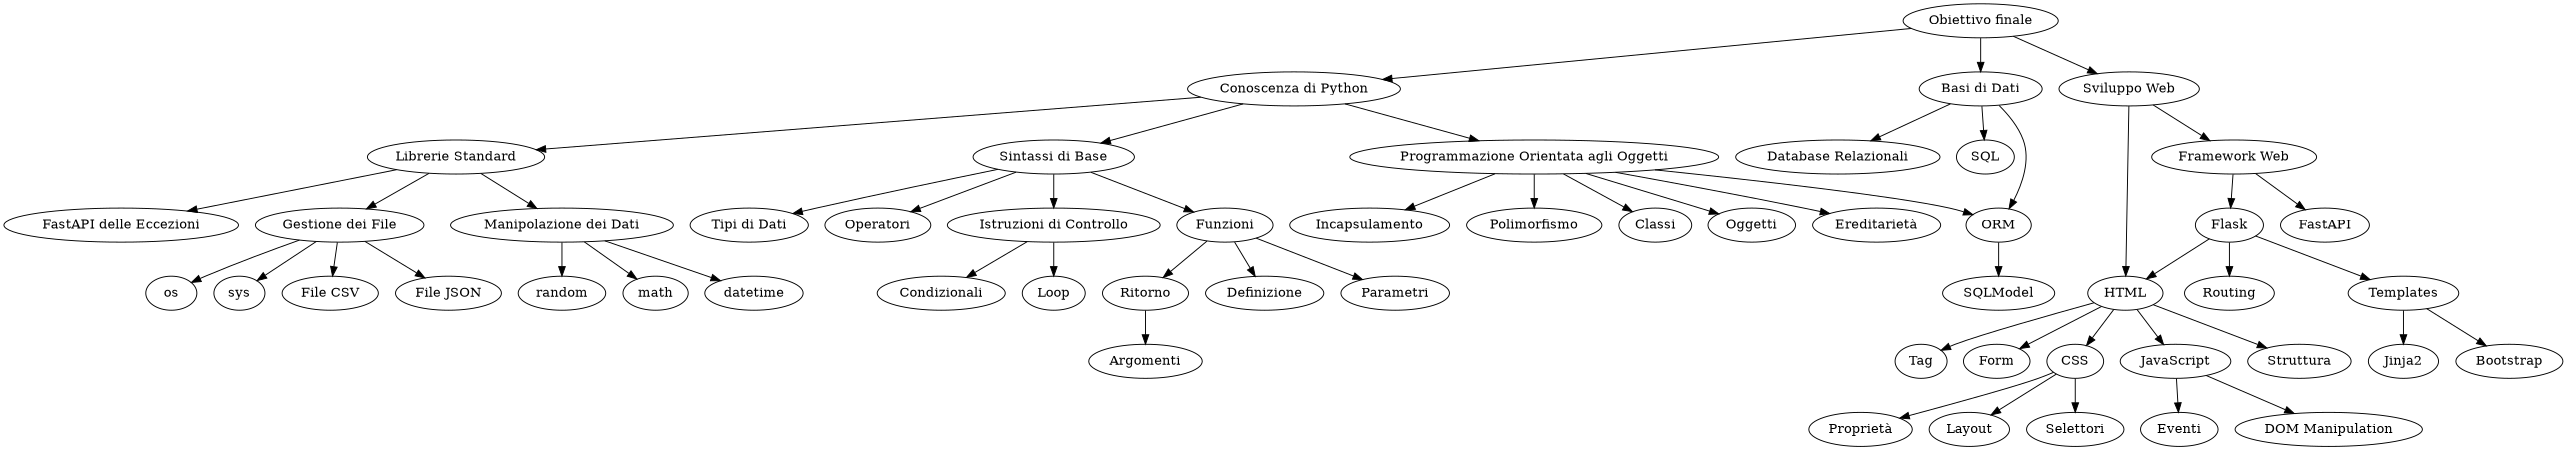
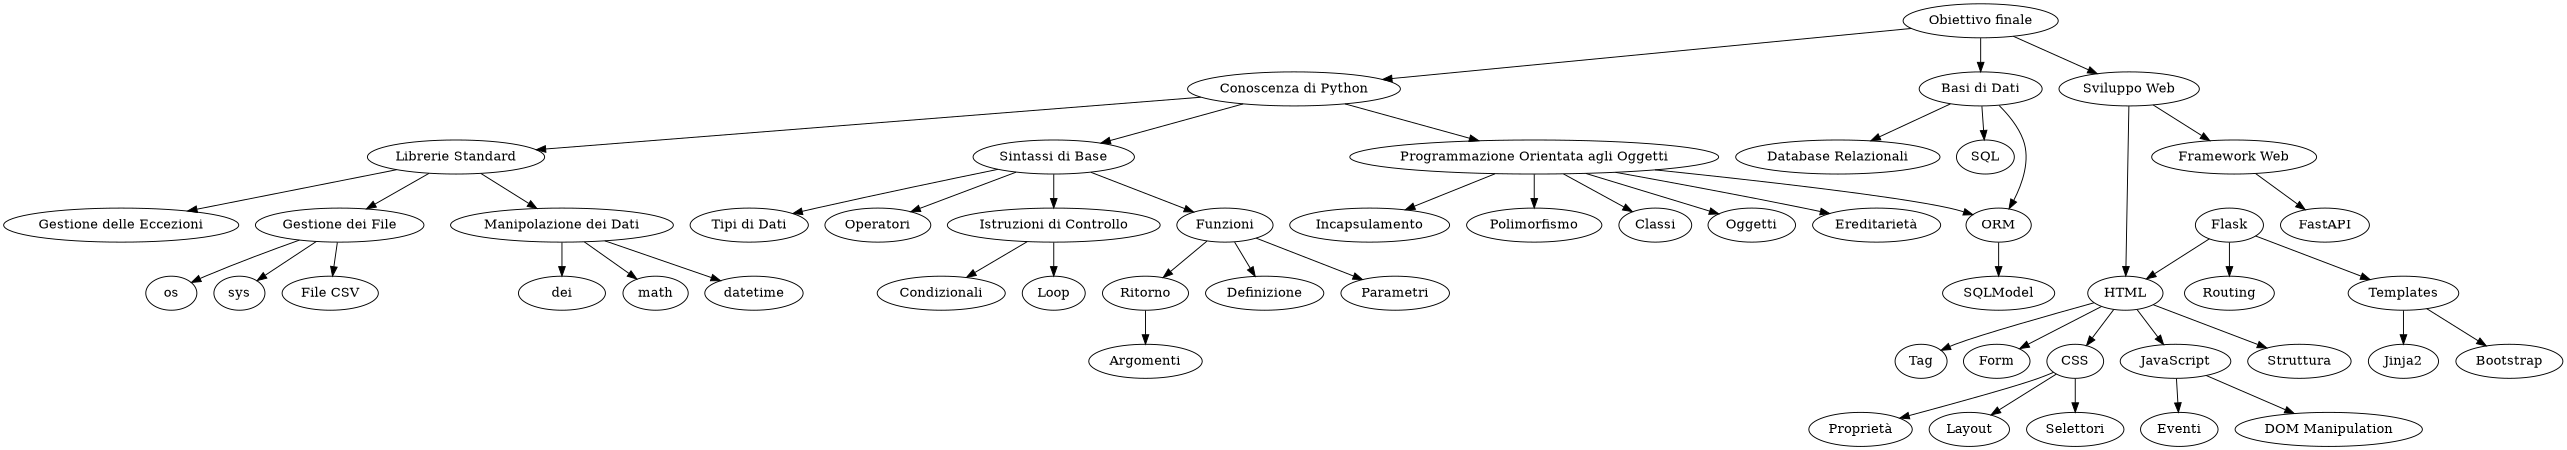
edge "Framework Web" -> "Flask": removed
node "FastAPI delle Eccezioni": label "FastAPI delle Eccezioni" -> "Gestione delle Eccezioni"
node "File JSON": removed
node "random": label "random" -> "dei"
